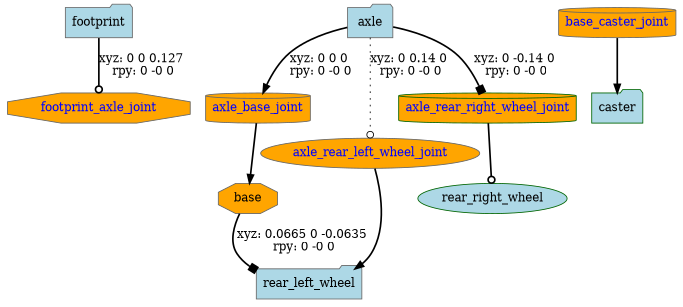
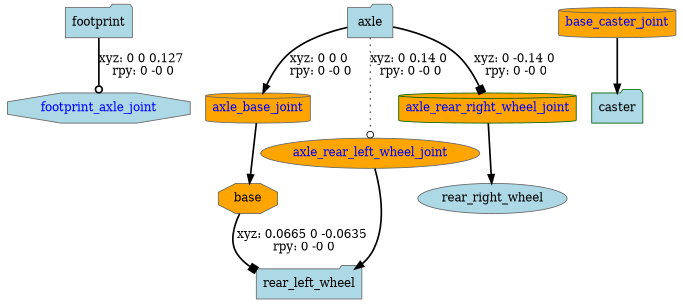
node "footprint_axle_joint": fillcolor orange -> lightblue
edge "axle_rear_right_wheel_joint" -> "rear_right_wheel": arrowhead odot -> normal
node "rear_right_wheel": color darkgreen -> gray40
